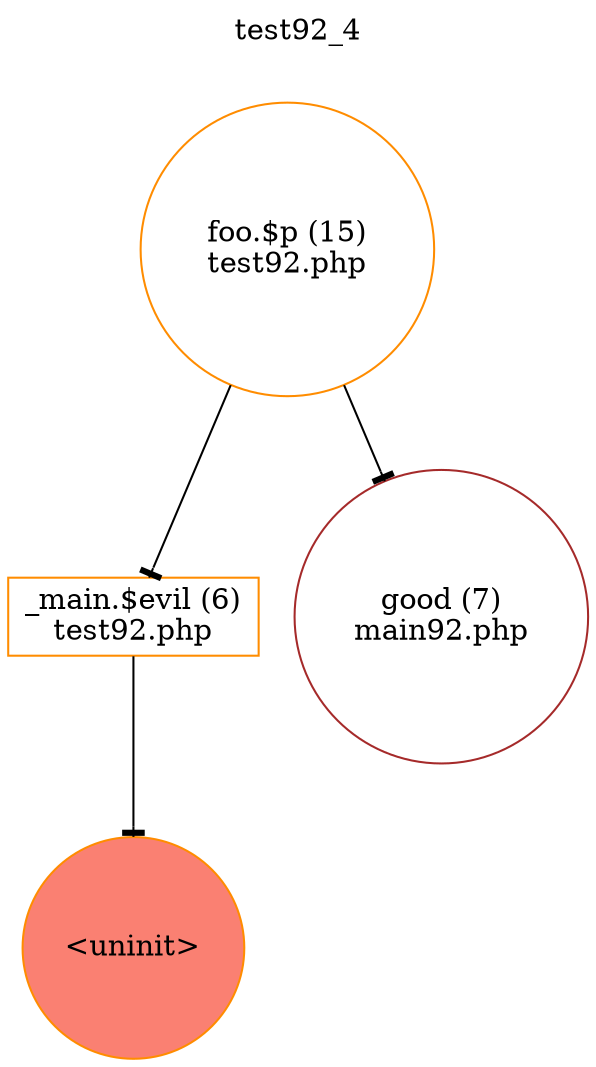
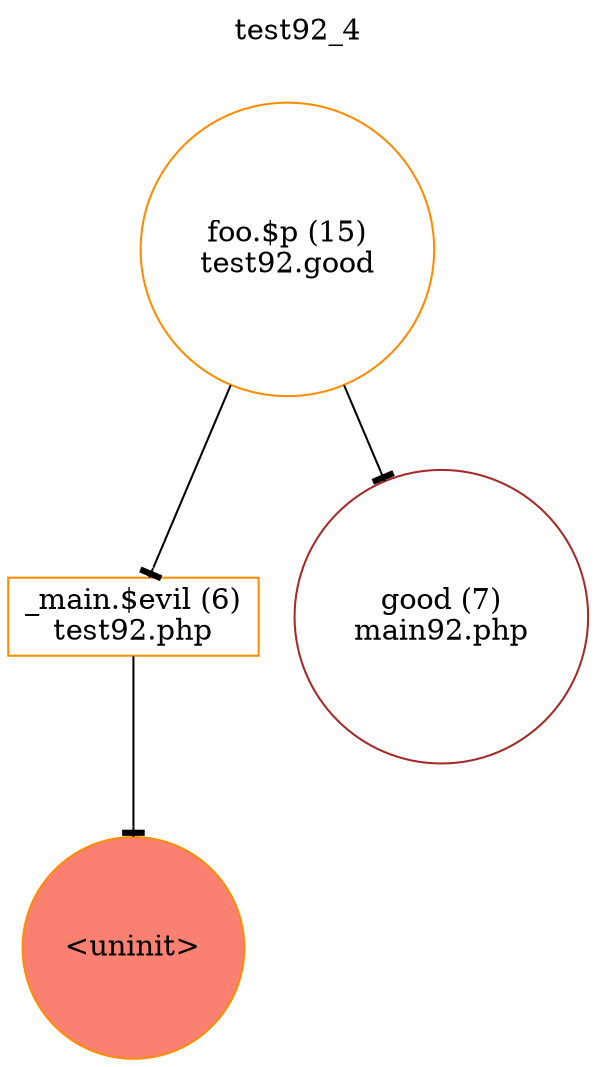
node "foo.$p (15) test92.php": label "foo.$p (15) test92.php" -> "foo.$p (15) test92.good"
